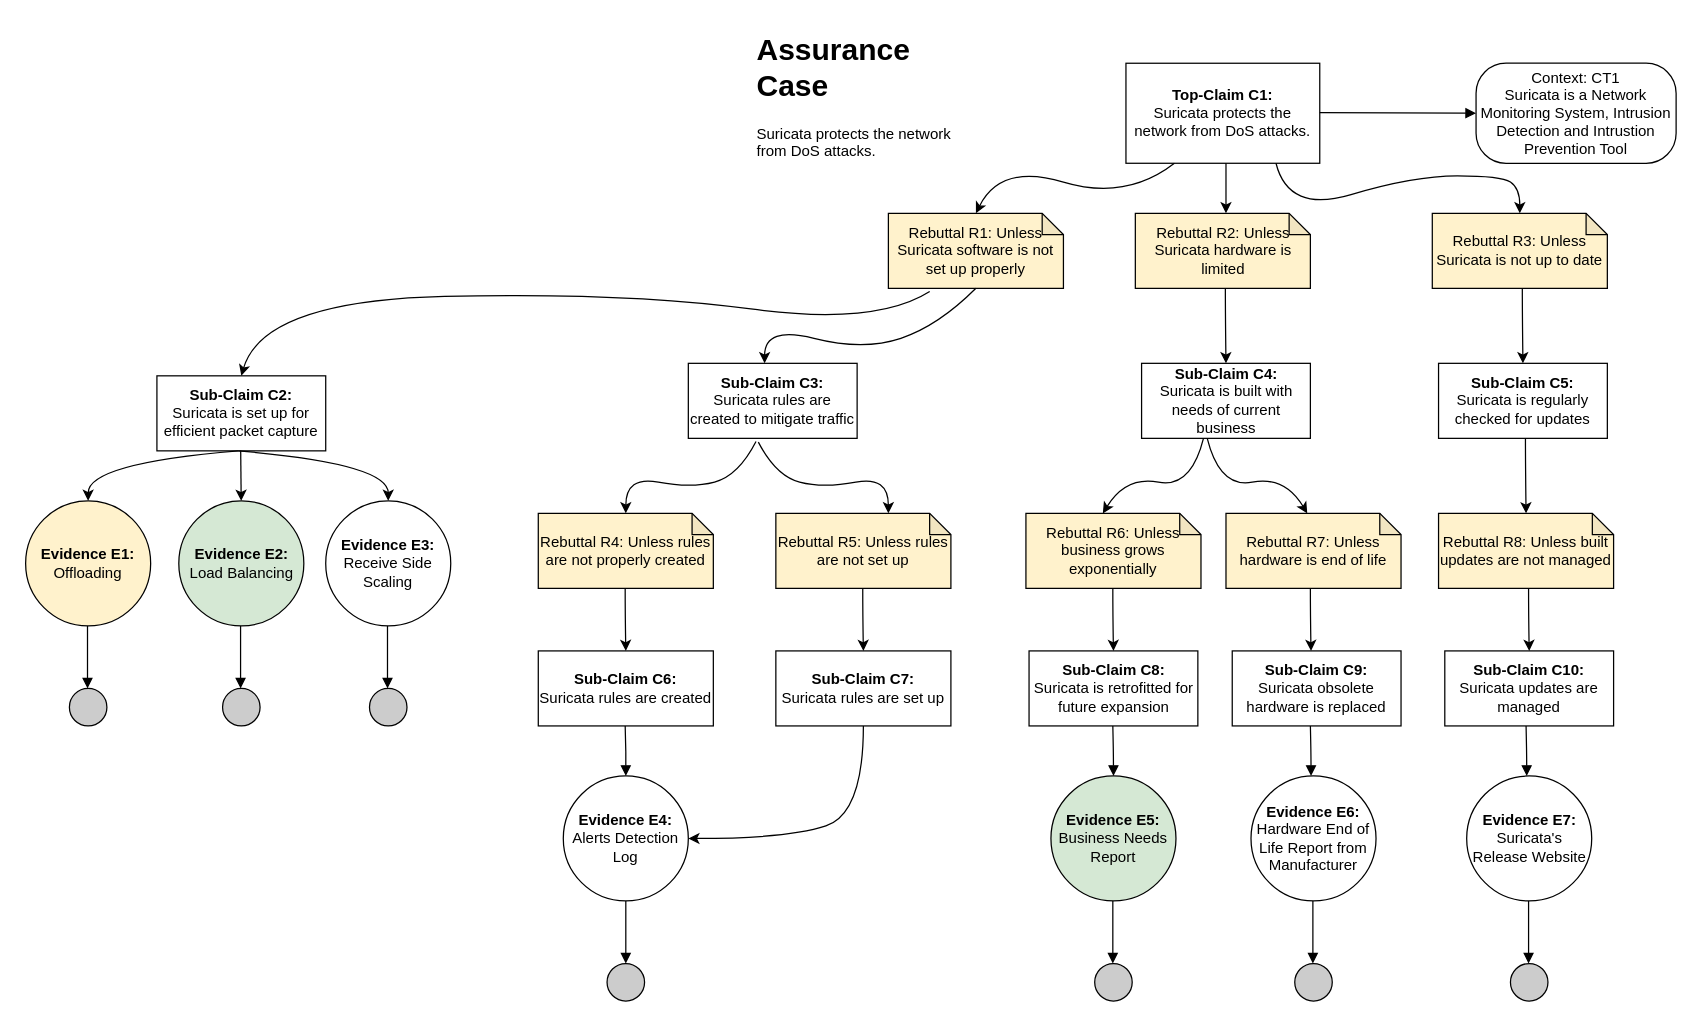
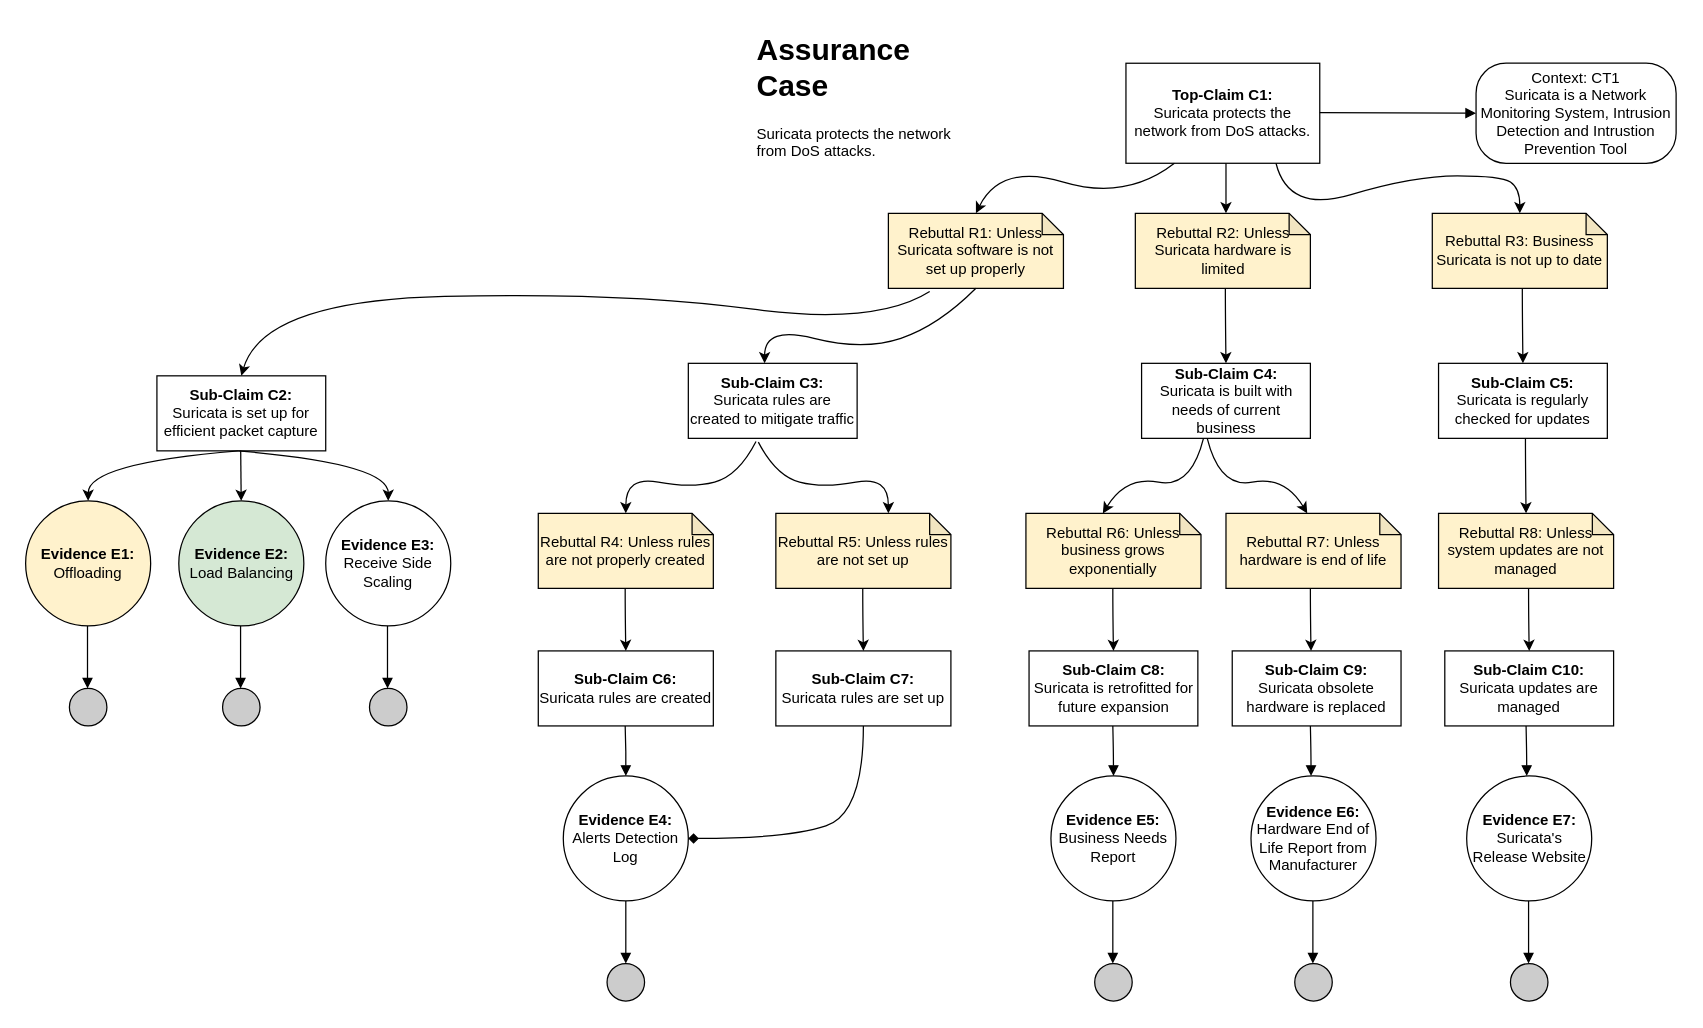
node "Rebuttal R3: Unless Suricata is not up to date": label "Rebuttal R3: Unless Suricata is not up to date" -> "Rebuttal R3: Business Suricata is not up to date"
node "Rebuttal R8: Unless built updates are not managed": label "Rebuttal R8: Unless built updates are not managed" -> "Rebuttal R8: Unless system updates are not managed"
edge "Sub-Claim C7: Suricata rules are set up" -> "Evidence E4: Alerts Detection Log": arrowhead classic -> diamond
node "Evidence E5: Business Needs Report": fillcolor #d5e8d4 -> #ffffff
